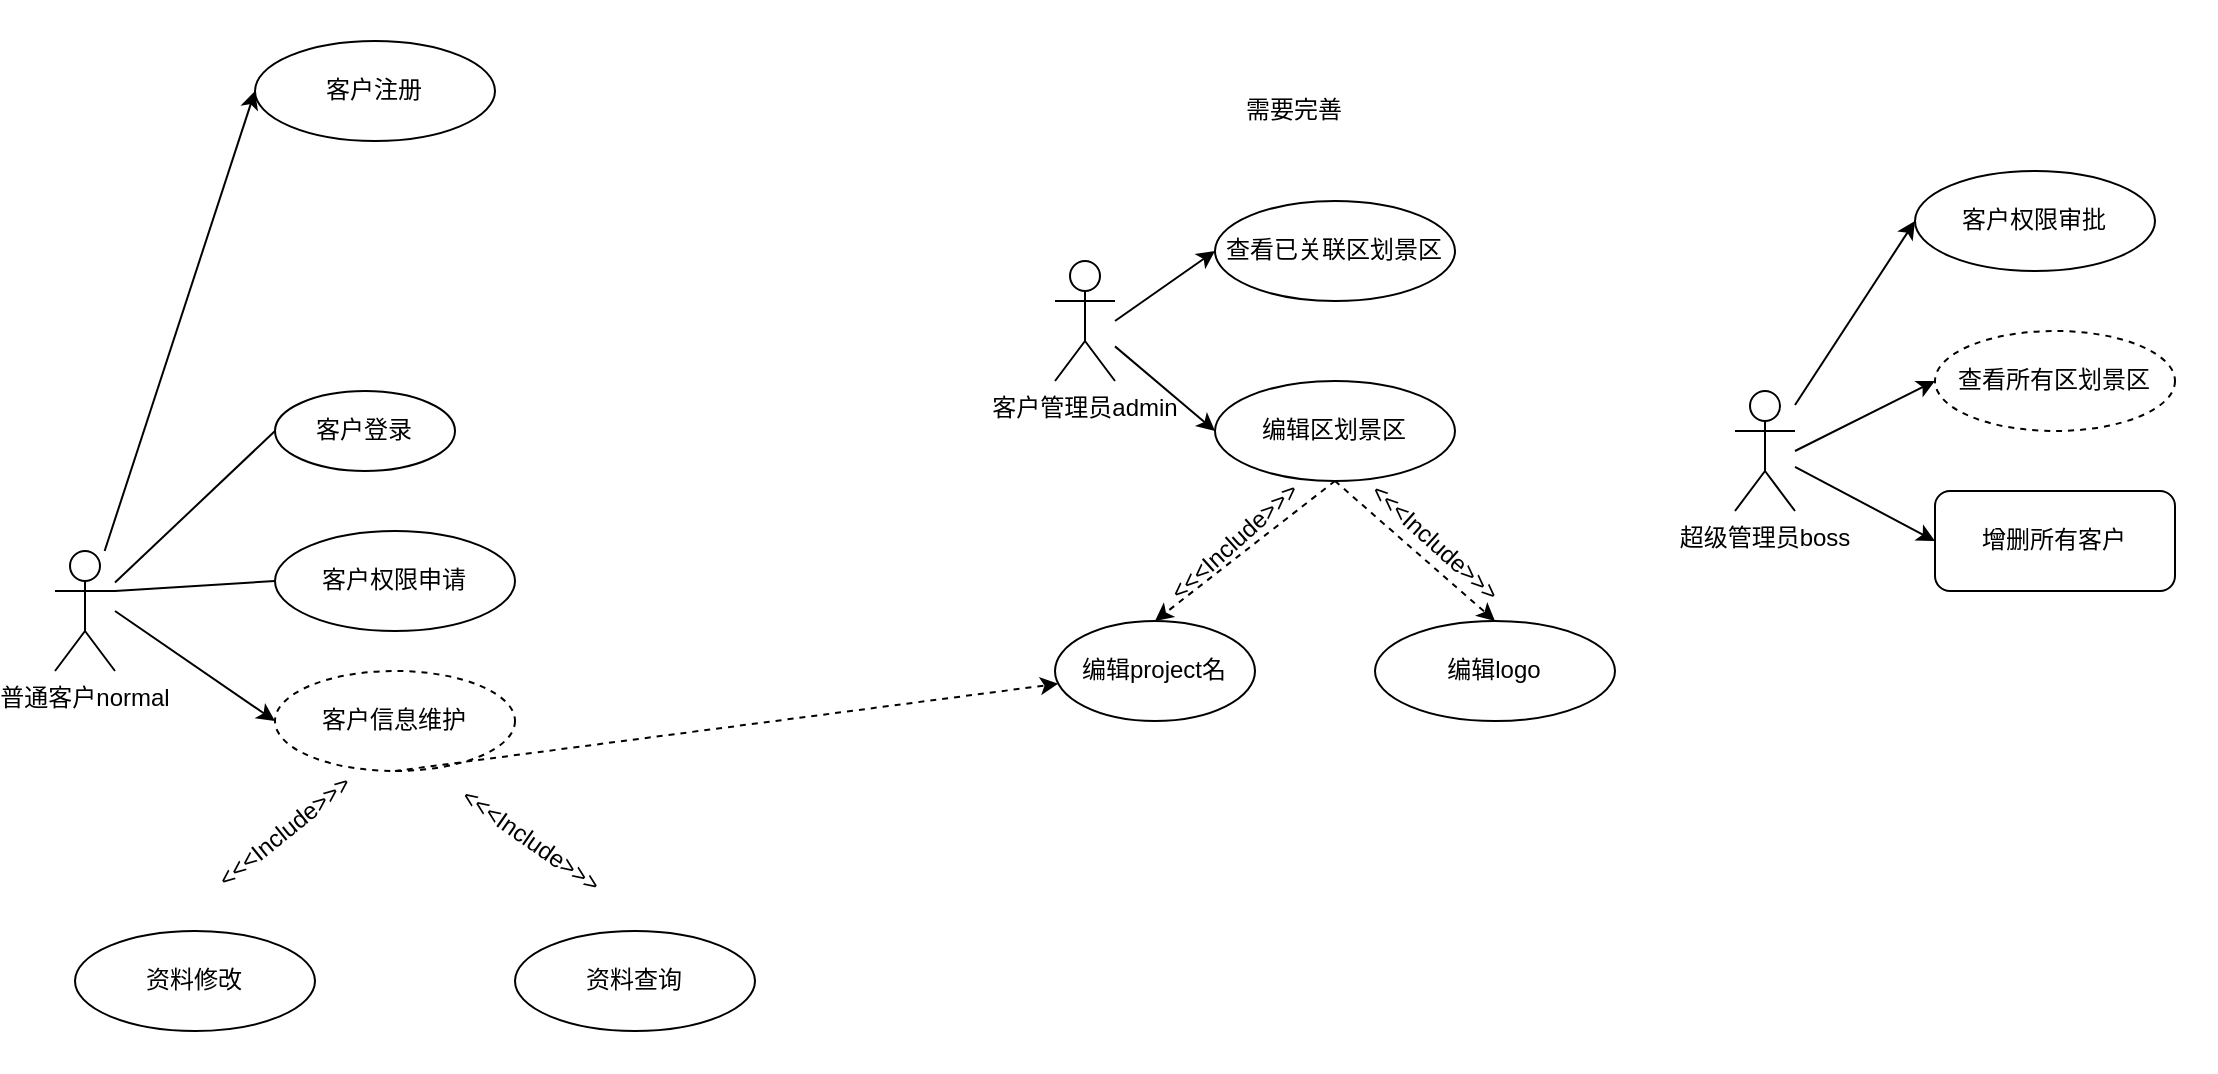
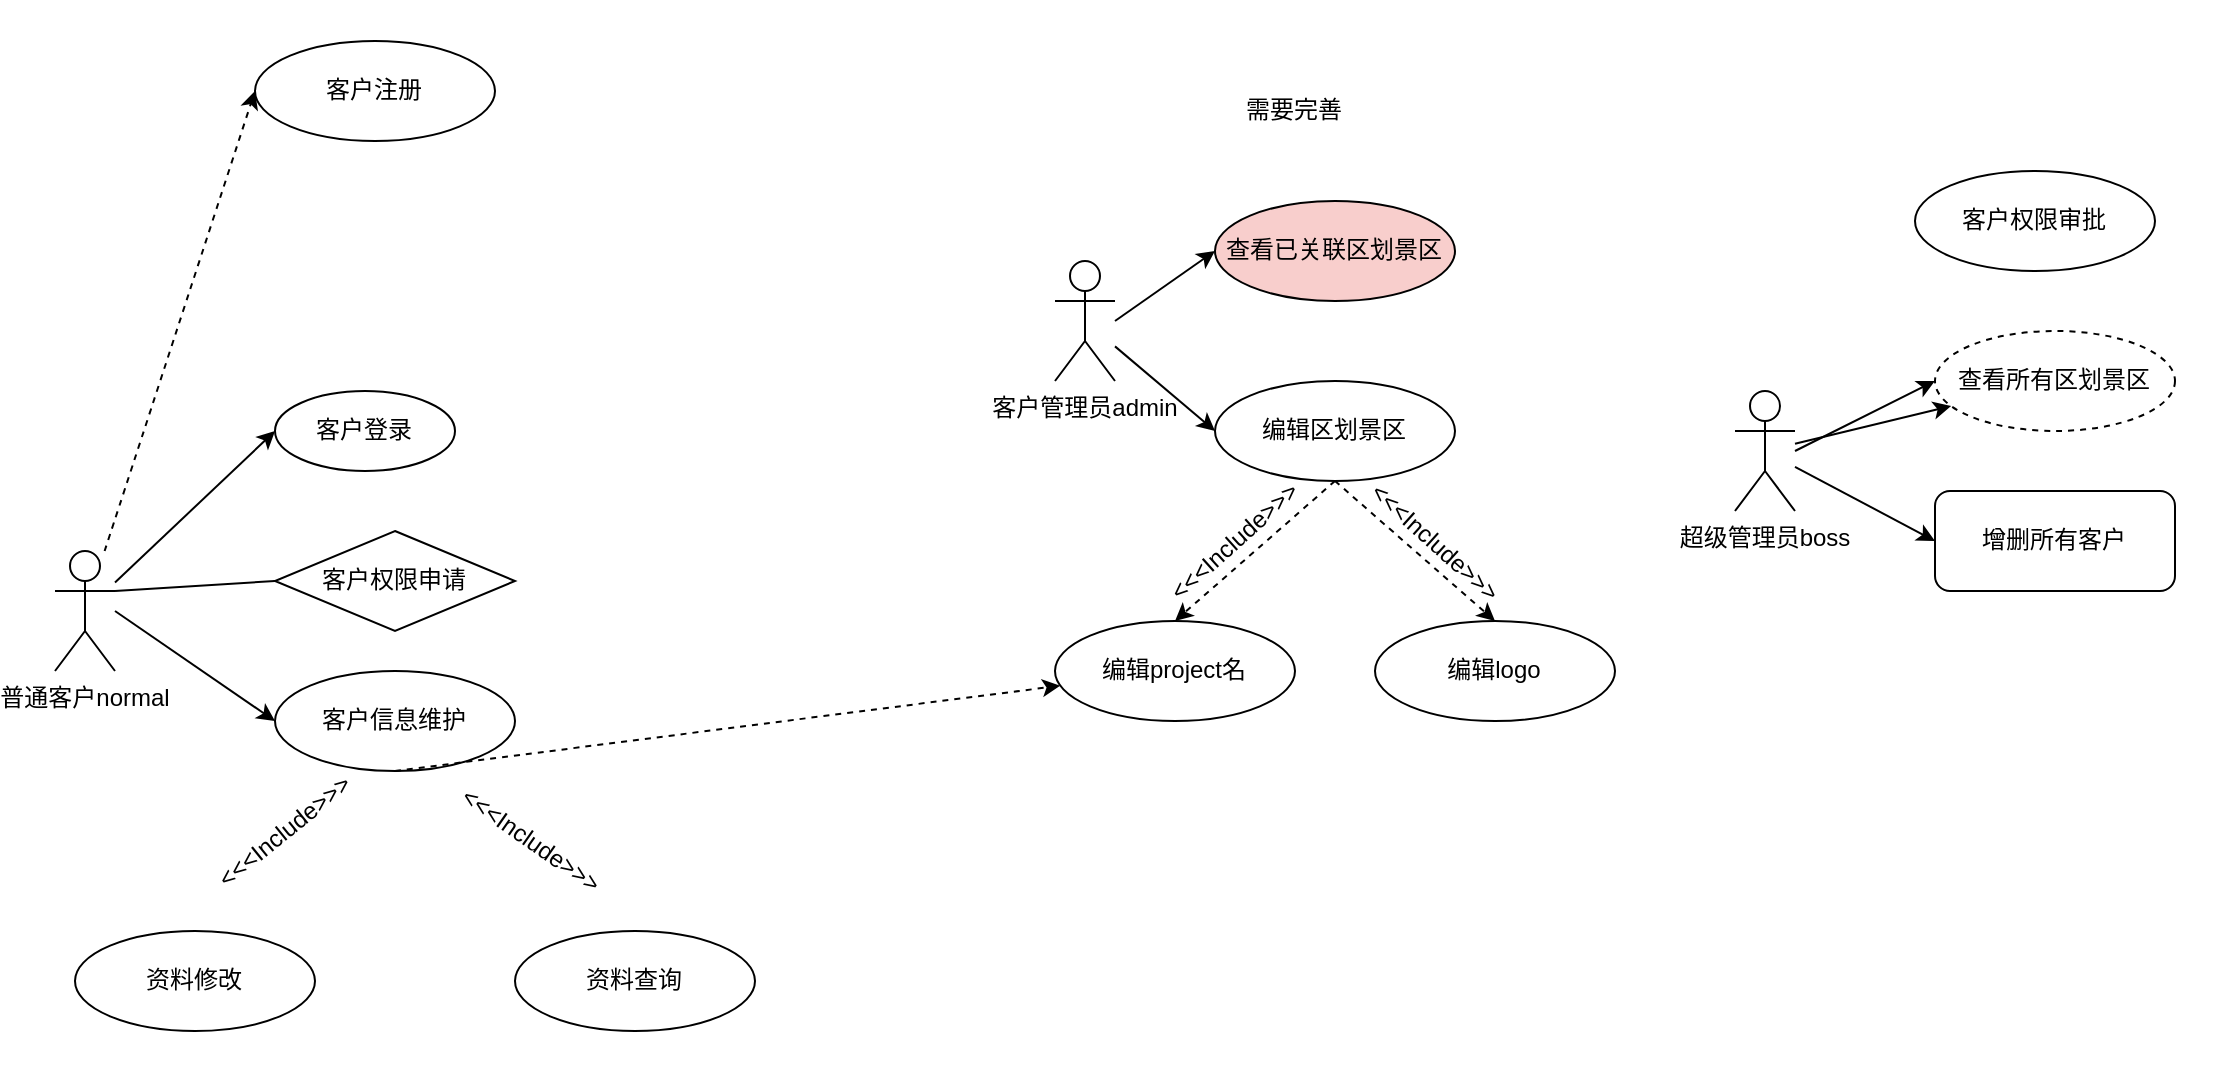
node "查看已关联区划景区": fillcolor #ffffff -> #f8cecc
edge "超级管理员boss" -> "客户权限审批": now "超级管理员boss" -> "查看所有区划景区"
edge "普通客户normal" -> "客户注册": style solid -> dashed
edge "客户登录" -- "普通客户normal": arrowhead none -> classic
node "客户权限申请": shape ellipse -> diamond
node "编辑project名": size 200x100 -> 240x100
node "客户信息维护": style dashed -> solid
